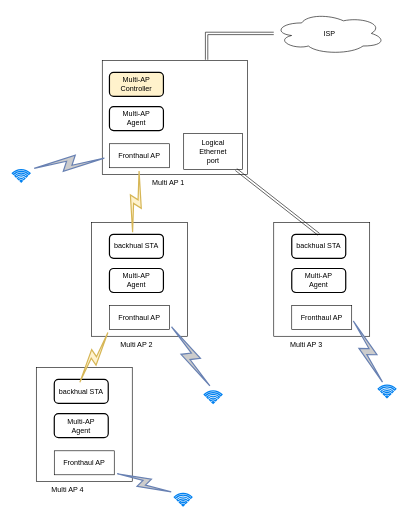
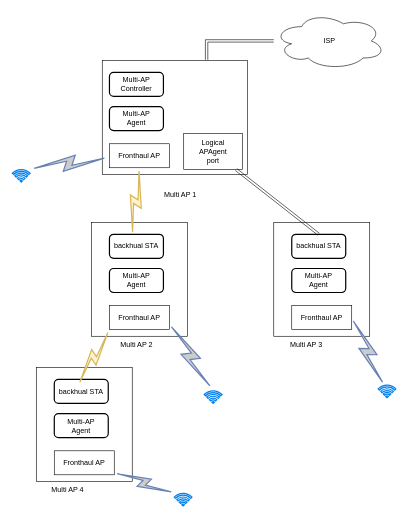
node "ISP": size 112x42 -> 112x57
node "Multi-APController": fillcolor #fff2cc -> #ffffff
node "Logical Ethernet port": label "Logical Ethernet port" -> "Logical APAgent port"
node "Multi AP 1": moved (168, 183) -> (180, 195)
